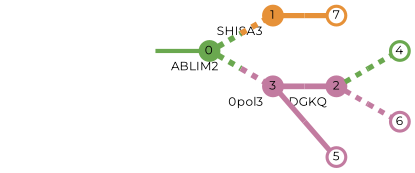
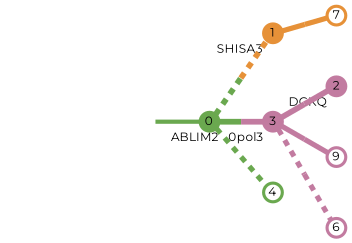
edge "0 ABLIM2" -> "3 0pol3": style dashed -> solid
edge "2 DGKQ" -> "4": now "0 ABLIM2" -> "4"
edge "2 DGKQ" -> "6": now "3 0pol3" -> "6"
node "5": label "5" -> "9"
